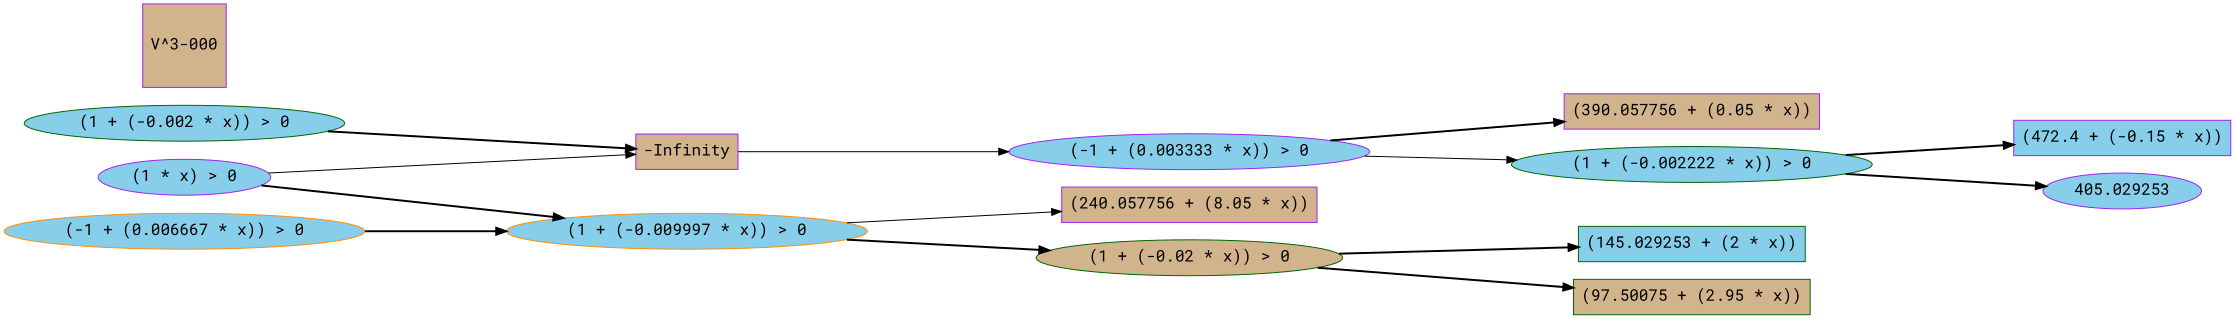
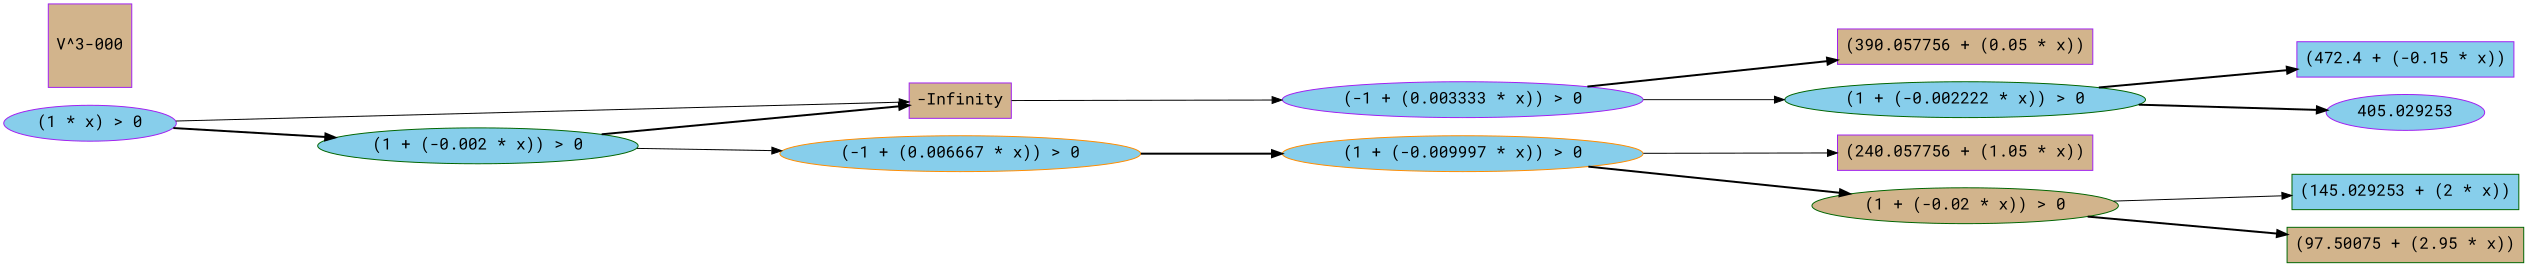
edge "(1 + (-0.002 * x)) > 0" -> "(-1 + (0.006667 * x)) > 0": added
edge "(1 * x) > 0" -> "(1 + (-0.009997 * x)) > 0": now "(1 * x) > 0" -> "(1 + (-0.002 * x)) > 0"
node "(240.057756 + (8.05 * x))": label "(240.057756 + (8.05 * x))" -> "(240.057756 + (1.05 * x))"
edge "(1 + (-0.02 * x)) > 0" -> "(145.029253 + (2 * x))": style bold -> solid
